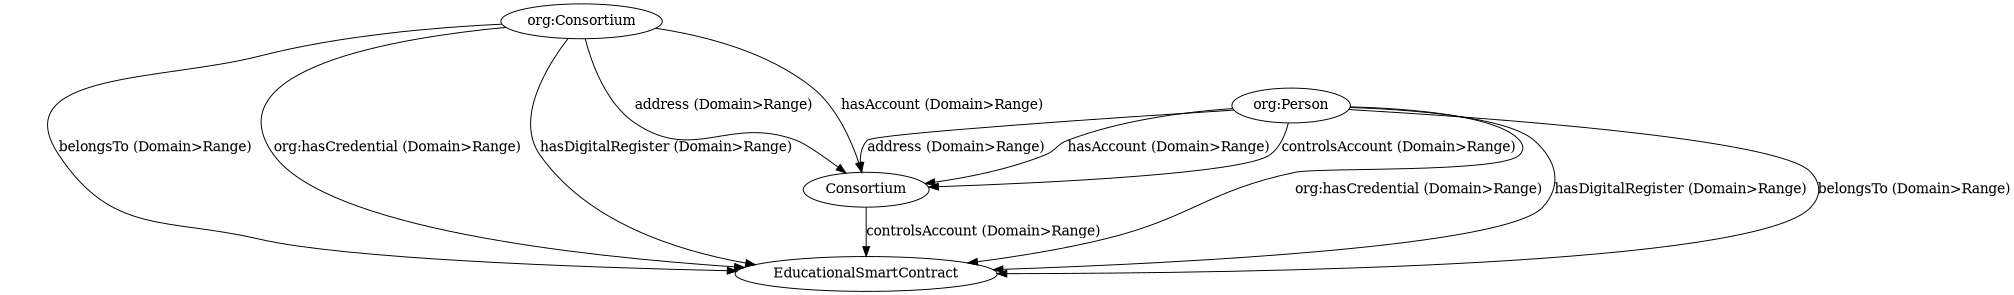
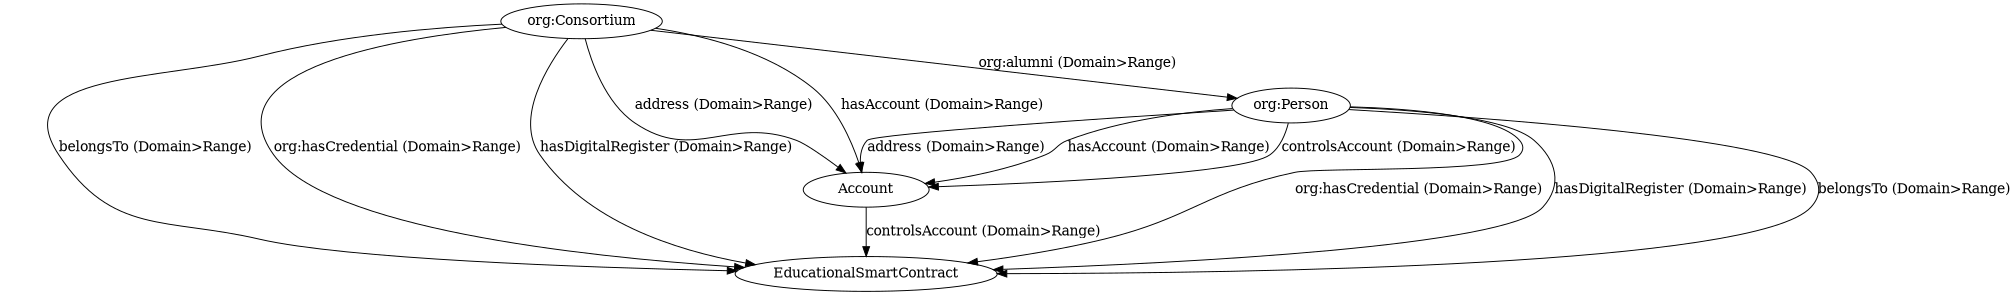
edge "org:Consortium" -> "org:Person": added, label "org:alumni (Domain>Range)"
node "Consortium": label "Consortium" -> "Account"
